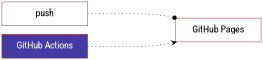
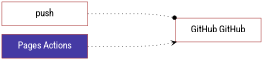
node "GitHub Pages": label "GitHub Pages" -> "GitHub GitHub"
node "GitHub Actions": label "GitHub Actions" -> "Pages Actions"
